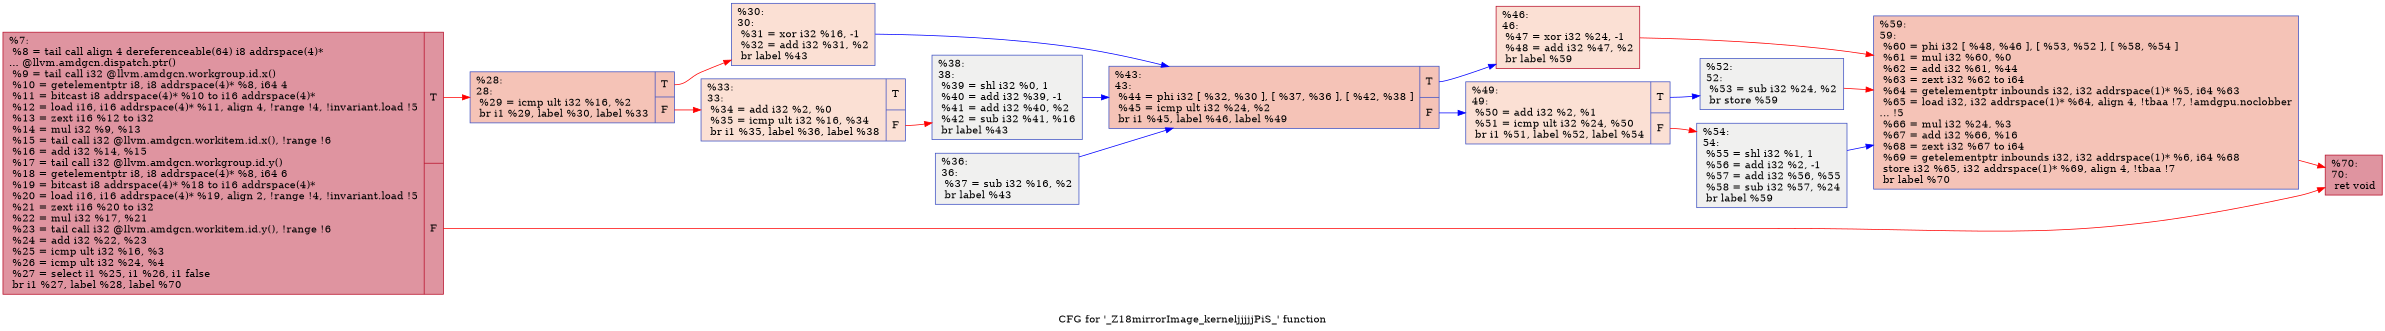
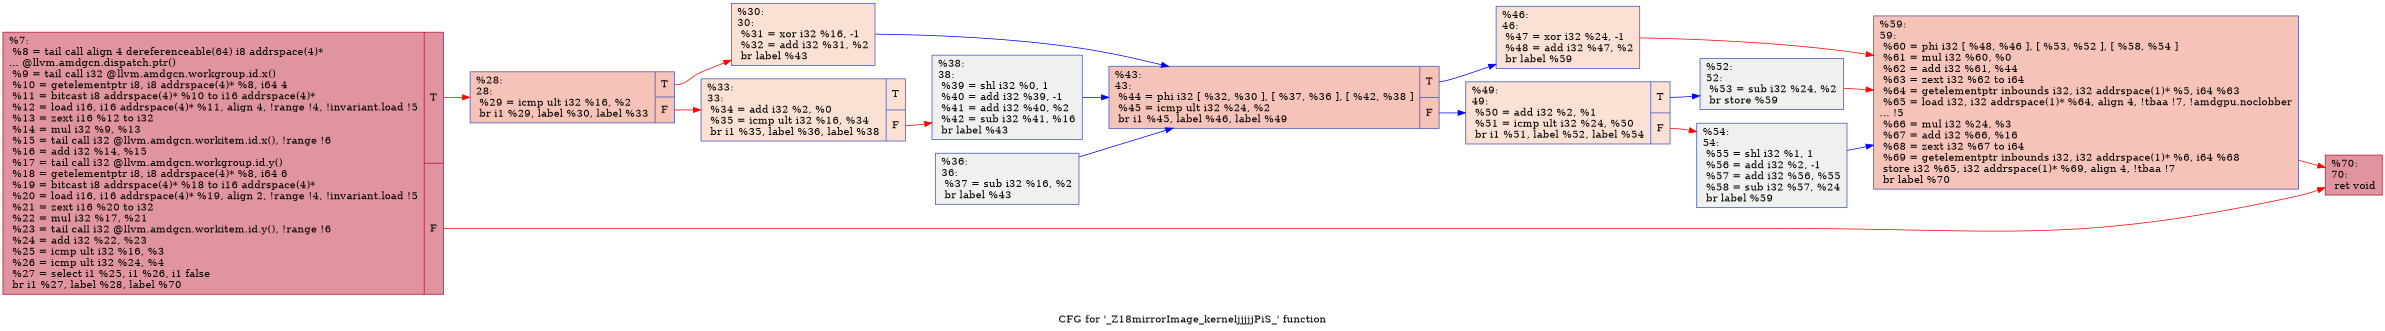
node "%46:": color #b70d28ff -> #3d50c3ff
